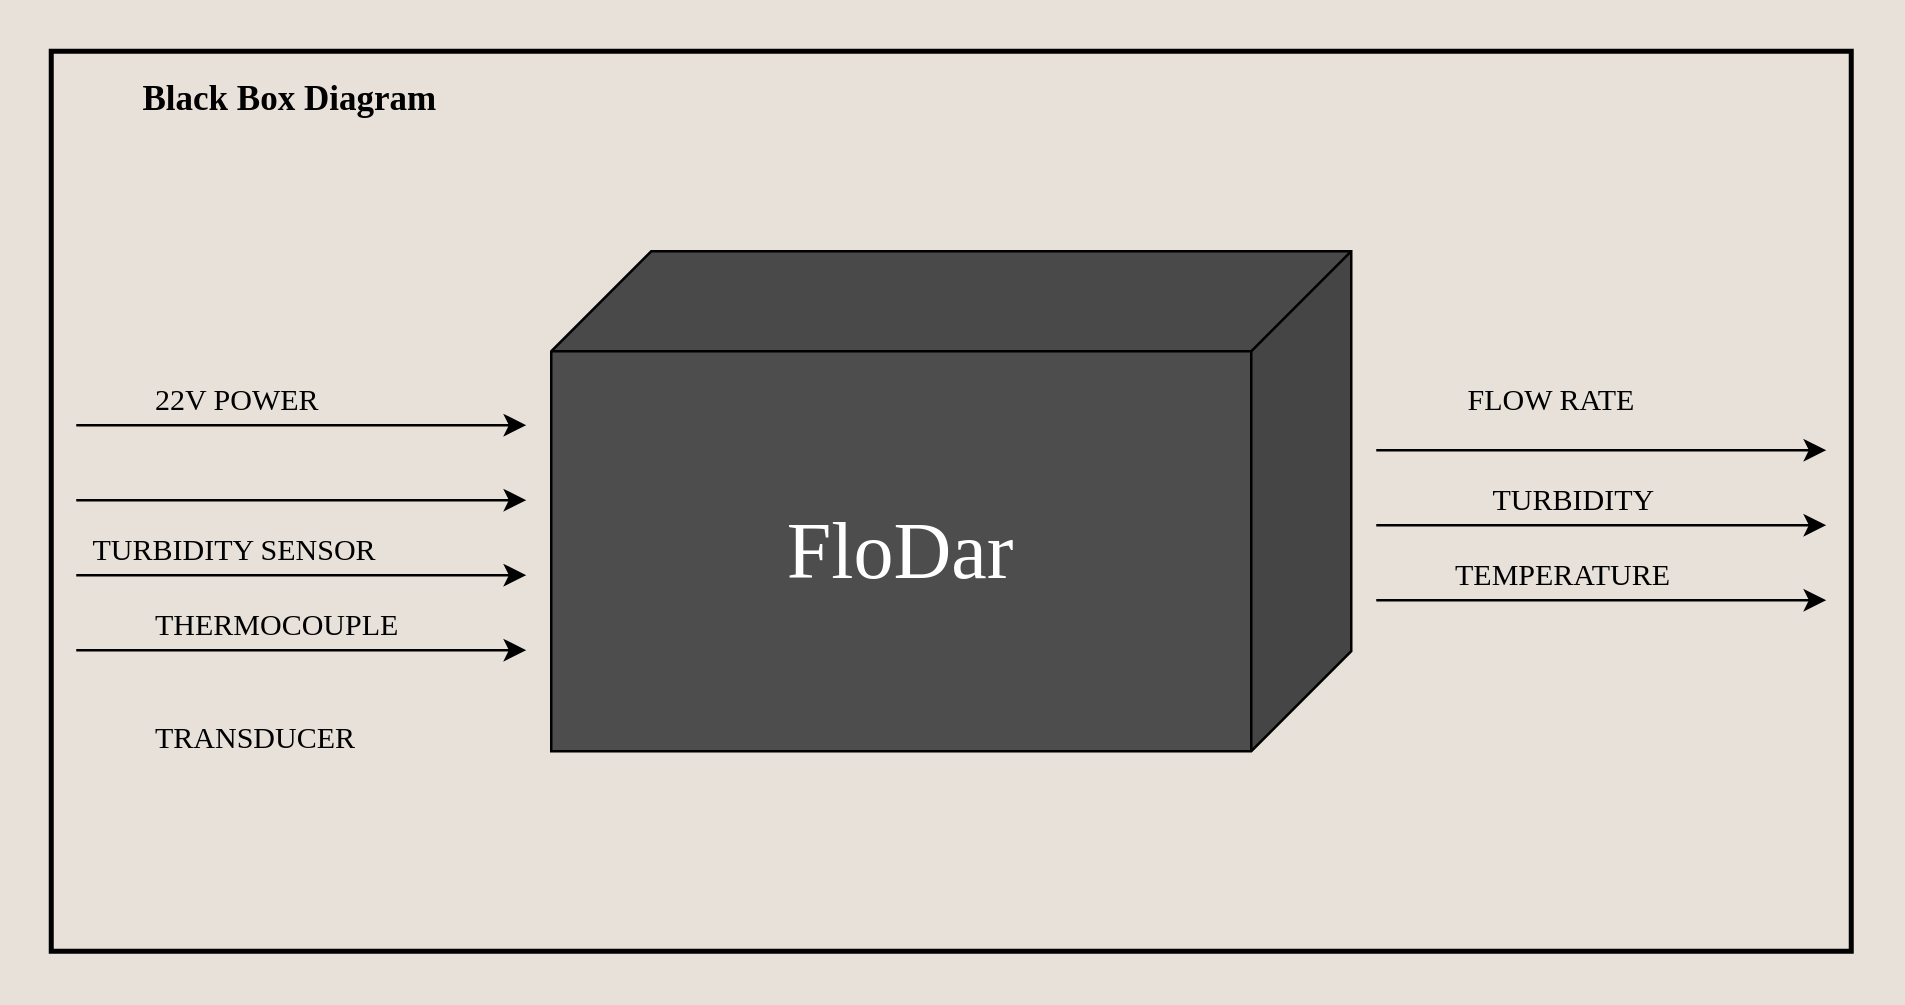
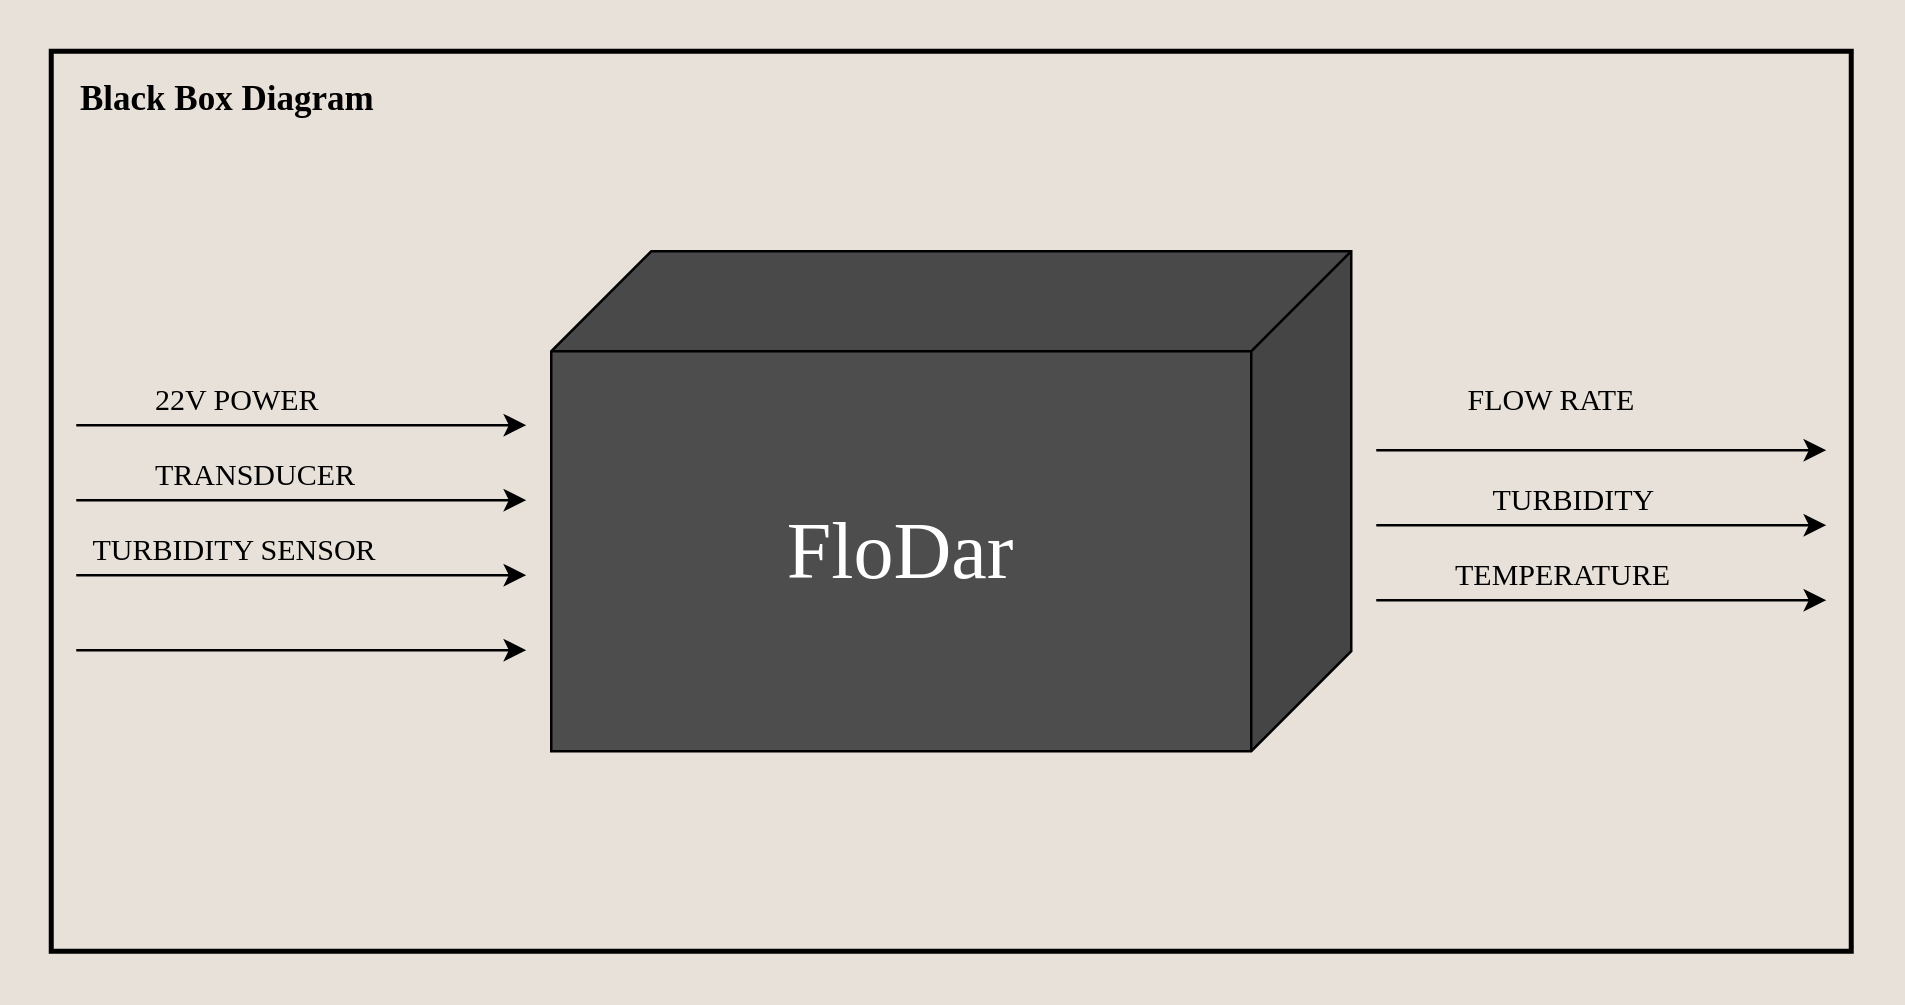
node "Black Box Diagram": moved (351, 101) -> (289, 101)
node "THERMOCOUPLE": removed
node "TRANSDUCER": moved (301, 738) -> (301, 476)
